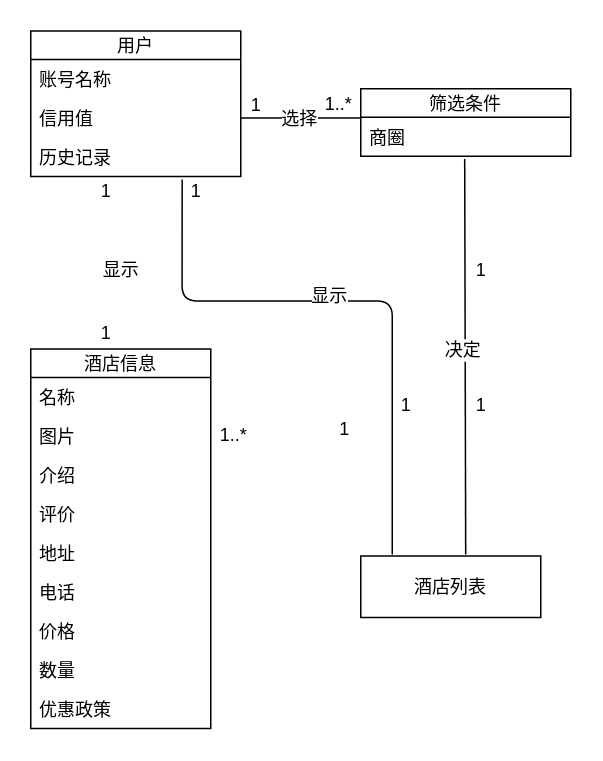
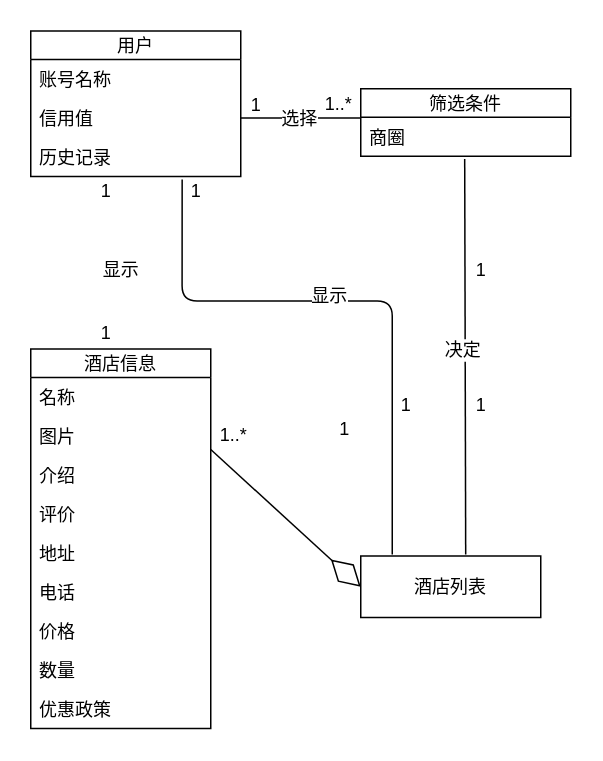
edge "介绍" -> "酒店列表": added
